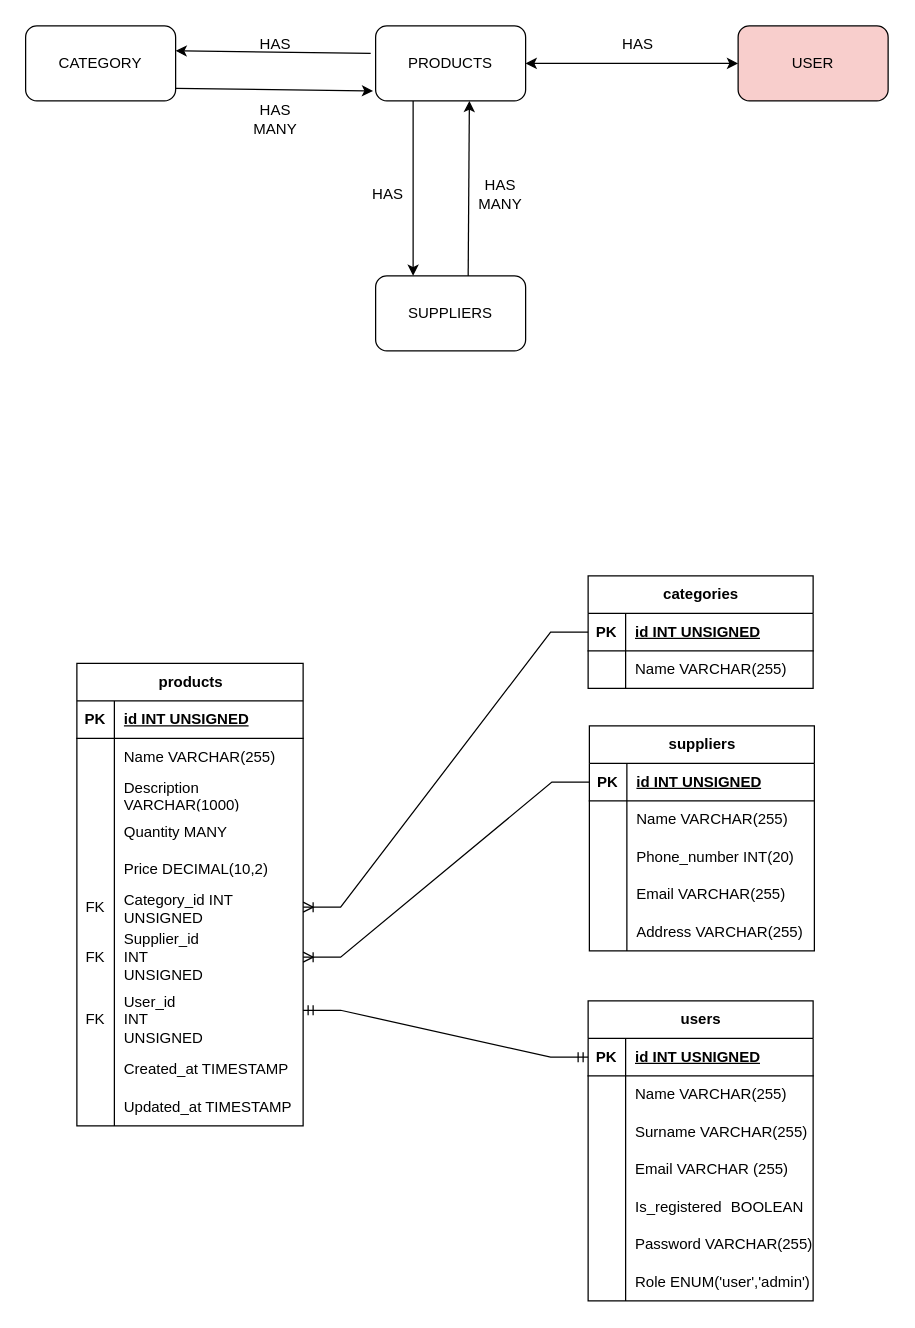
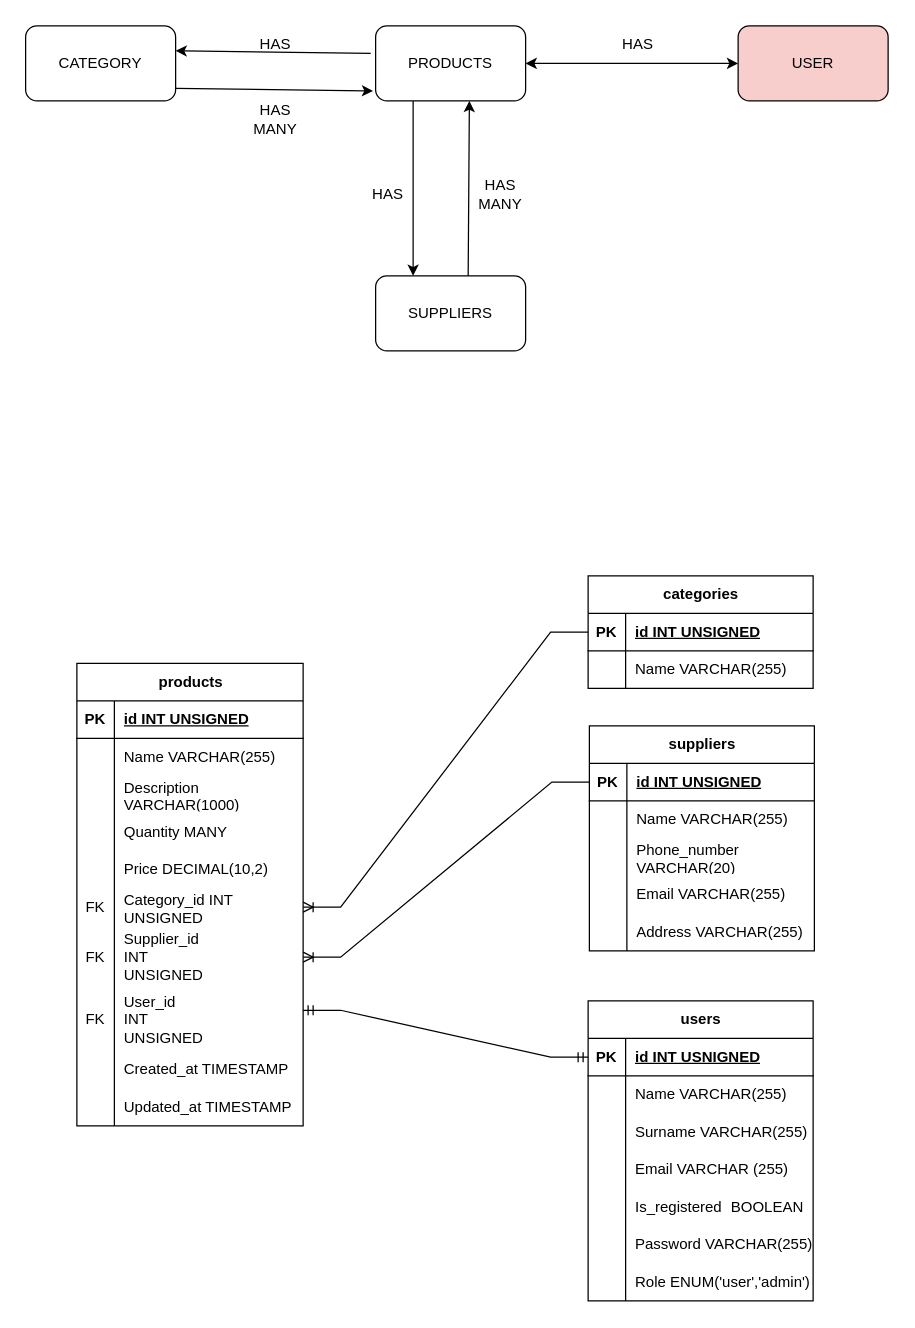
node "Phone_number INT(20)": label "Phone_number INT(20)" -> "Phone_number VARCHAR(20)"
